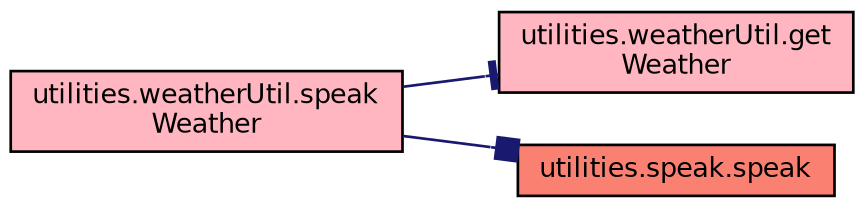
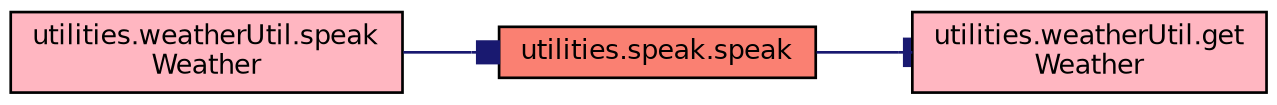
edge "utilities.weatherUtil.speak Weather" -> "utilities.weatherUtil.get Weather": now "utilities.speak.speak" -> "utilities.weatherUtil.get Weather"
